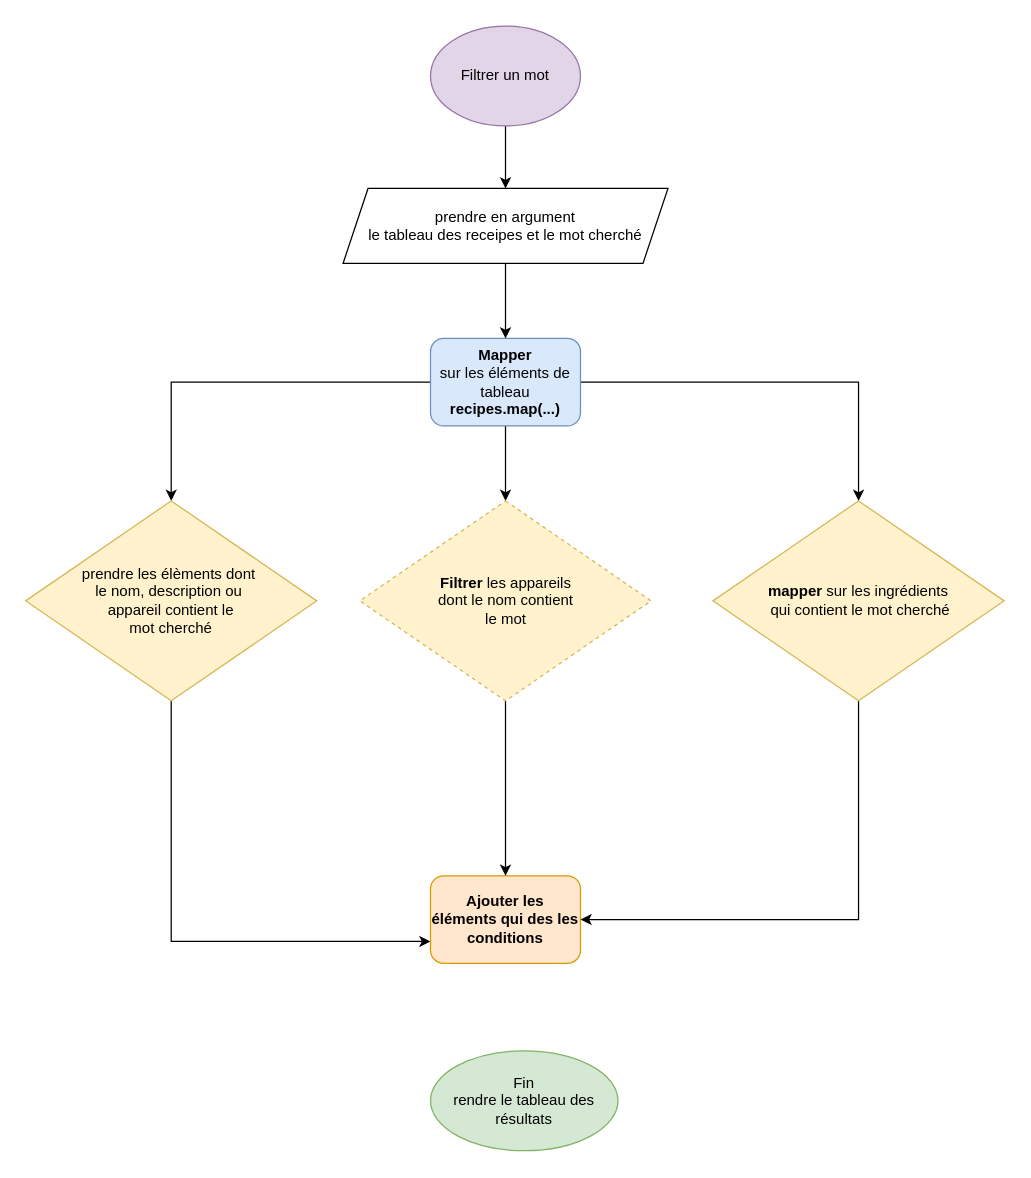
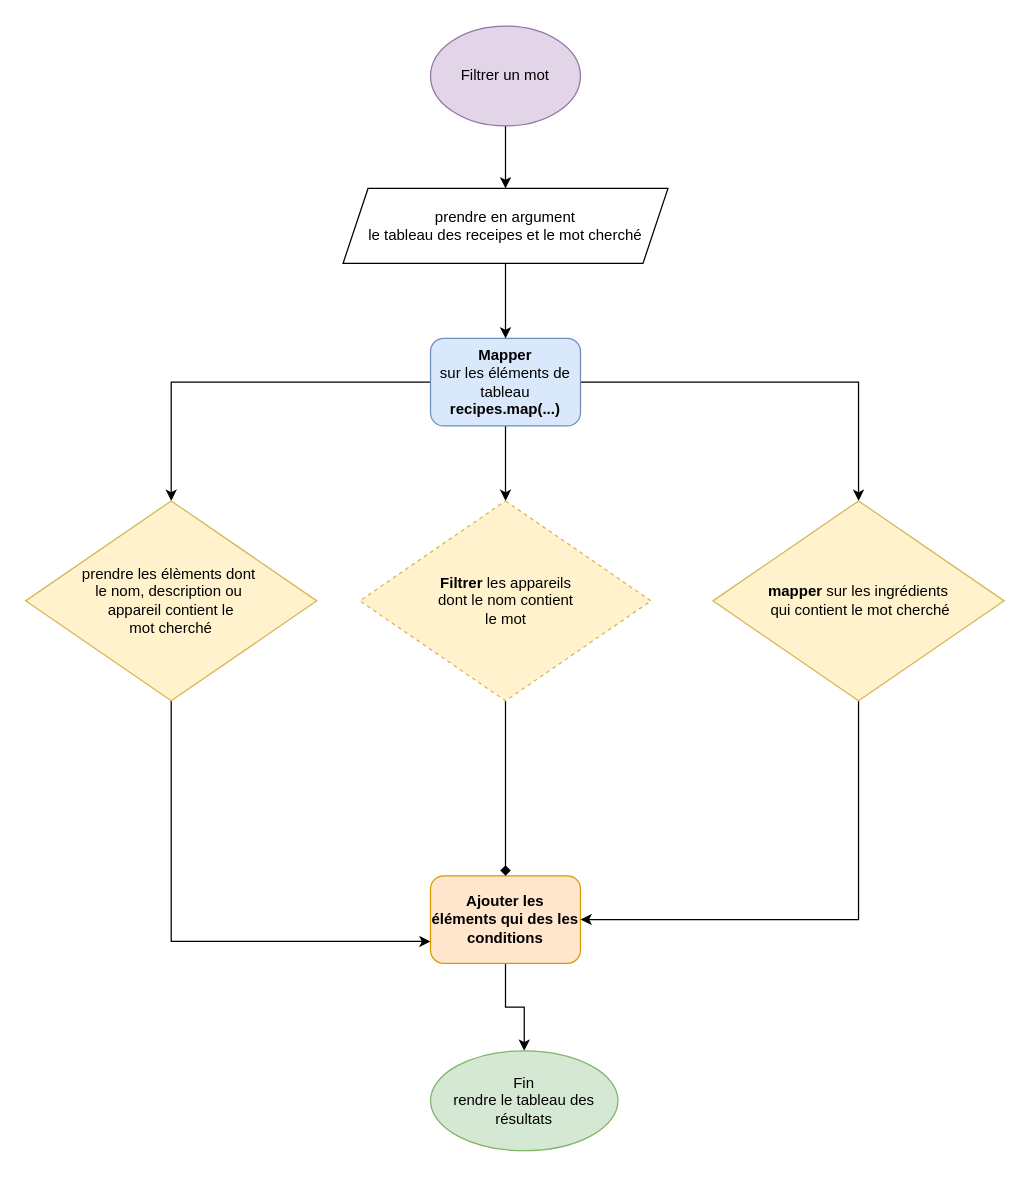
edge "Filtrer les appareils dont le nom contient le mot" -> "Ajouter les éléments qui des les conditions": arrowhead classic -> diamond
edge "Ajouter les éléments qui des les conditions" -> "Fin rendre le tableau des résultats": added
